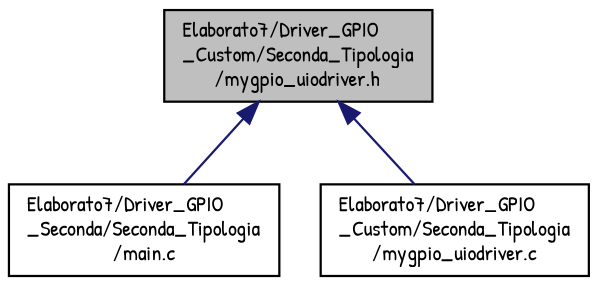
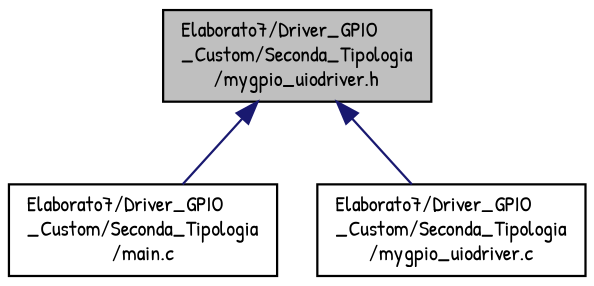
node "Elaborato7/Driver_GPIO _Seconda/Seconda_Tipologia /main.c": label "Elaborato7/Driver_GPIO _Seconda/Seconda_Tipologia /main.c" -> "Elaborato7/Driver_GPIO _Custom/Seconda_Tipologia /main.c"
